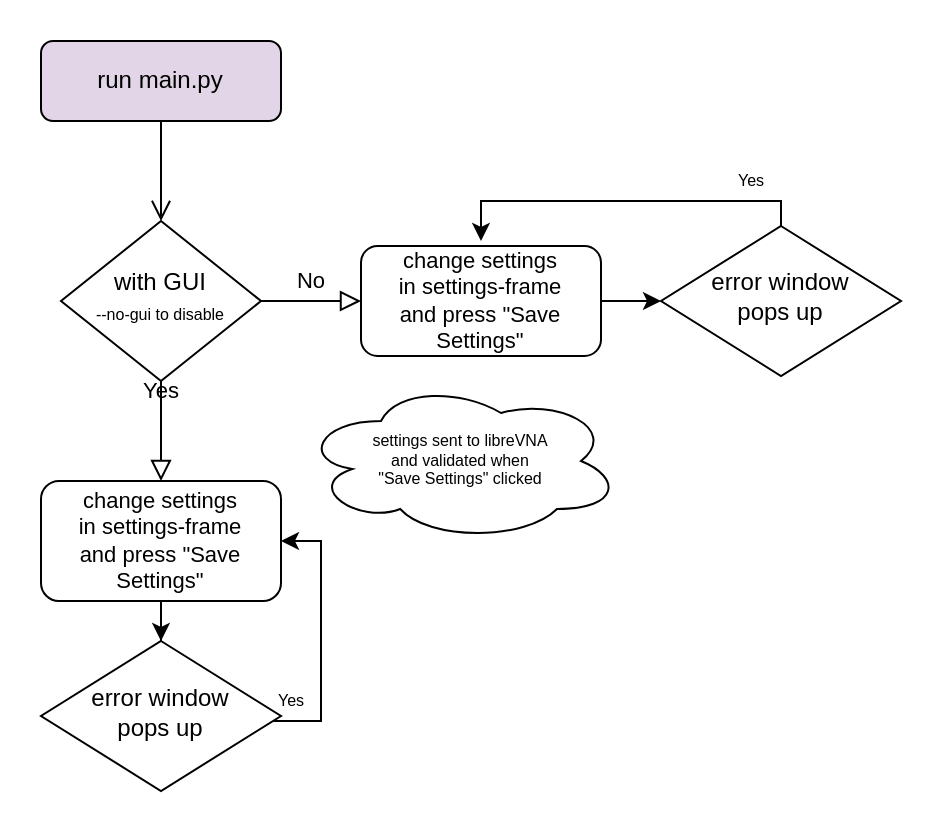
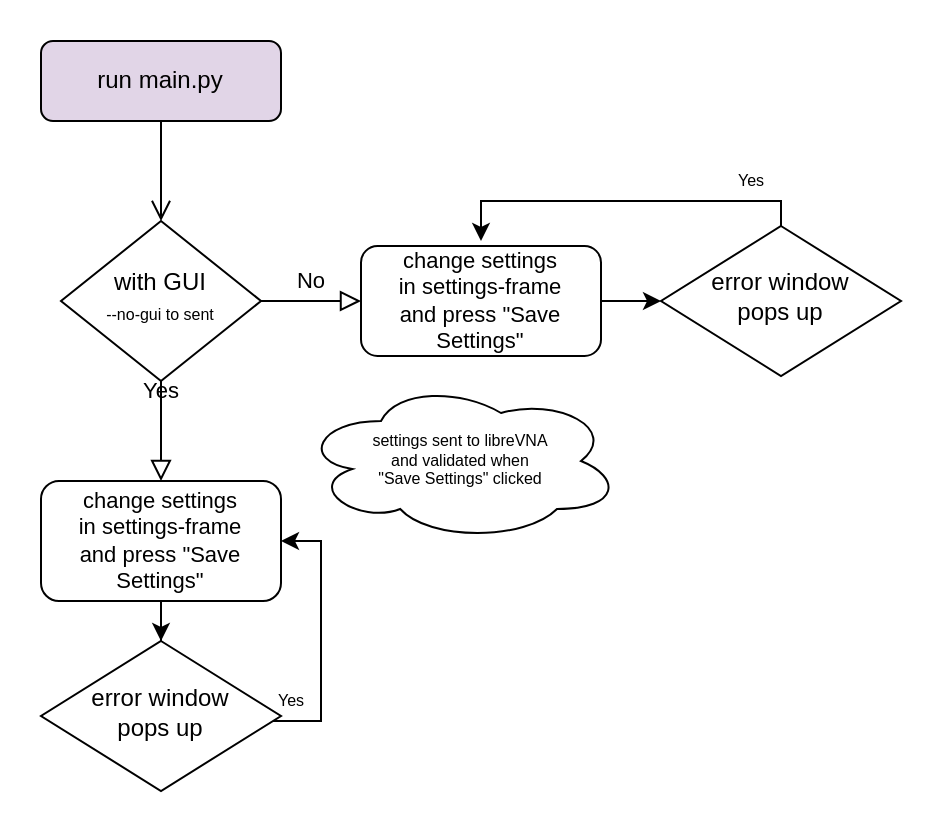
node "with GUI --no-gui to disable": label "with GUI --no-gui to disable" -> "with GUI --no-gui to sent"
